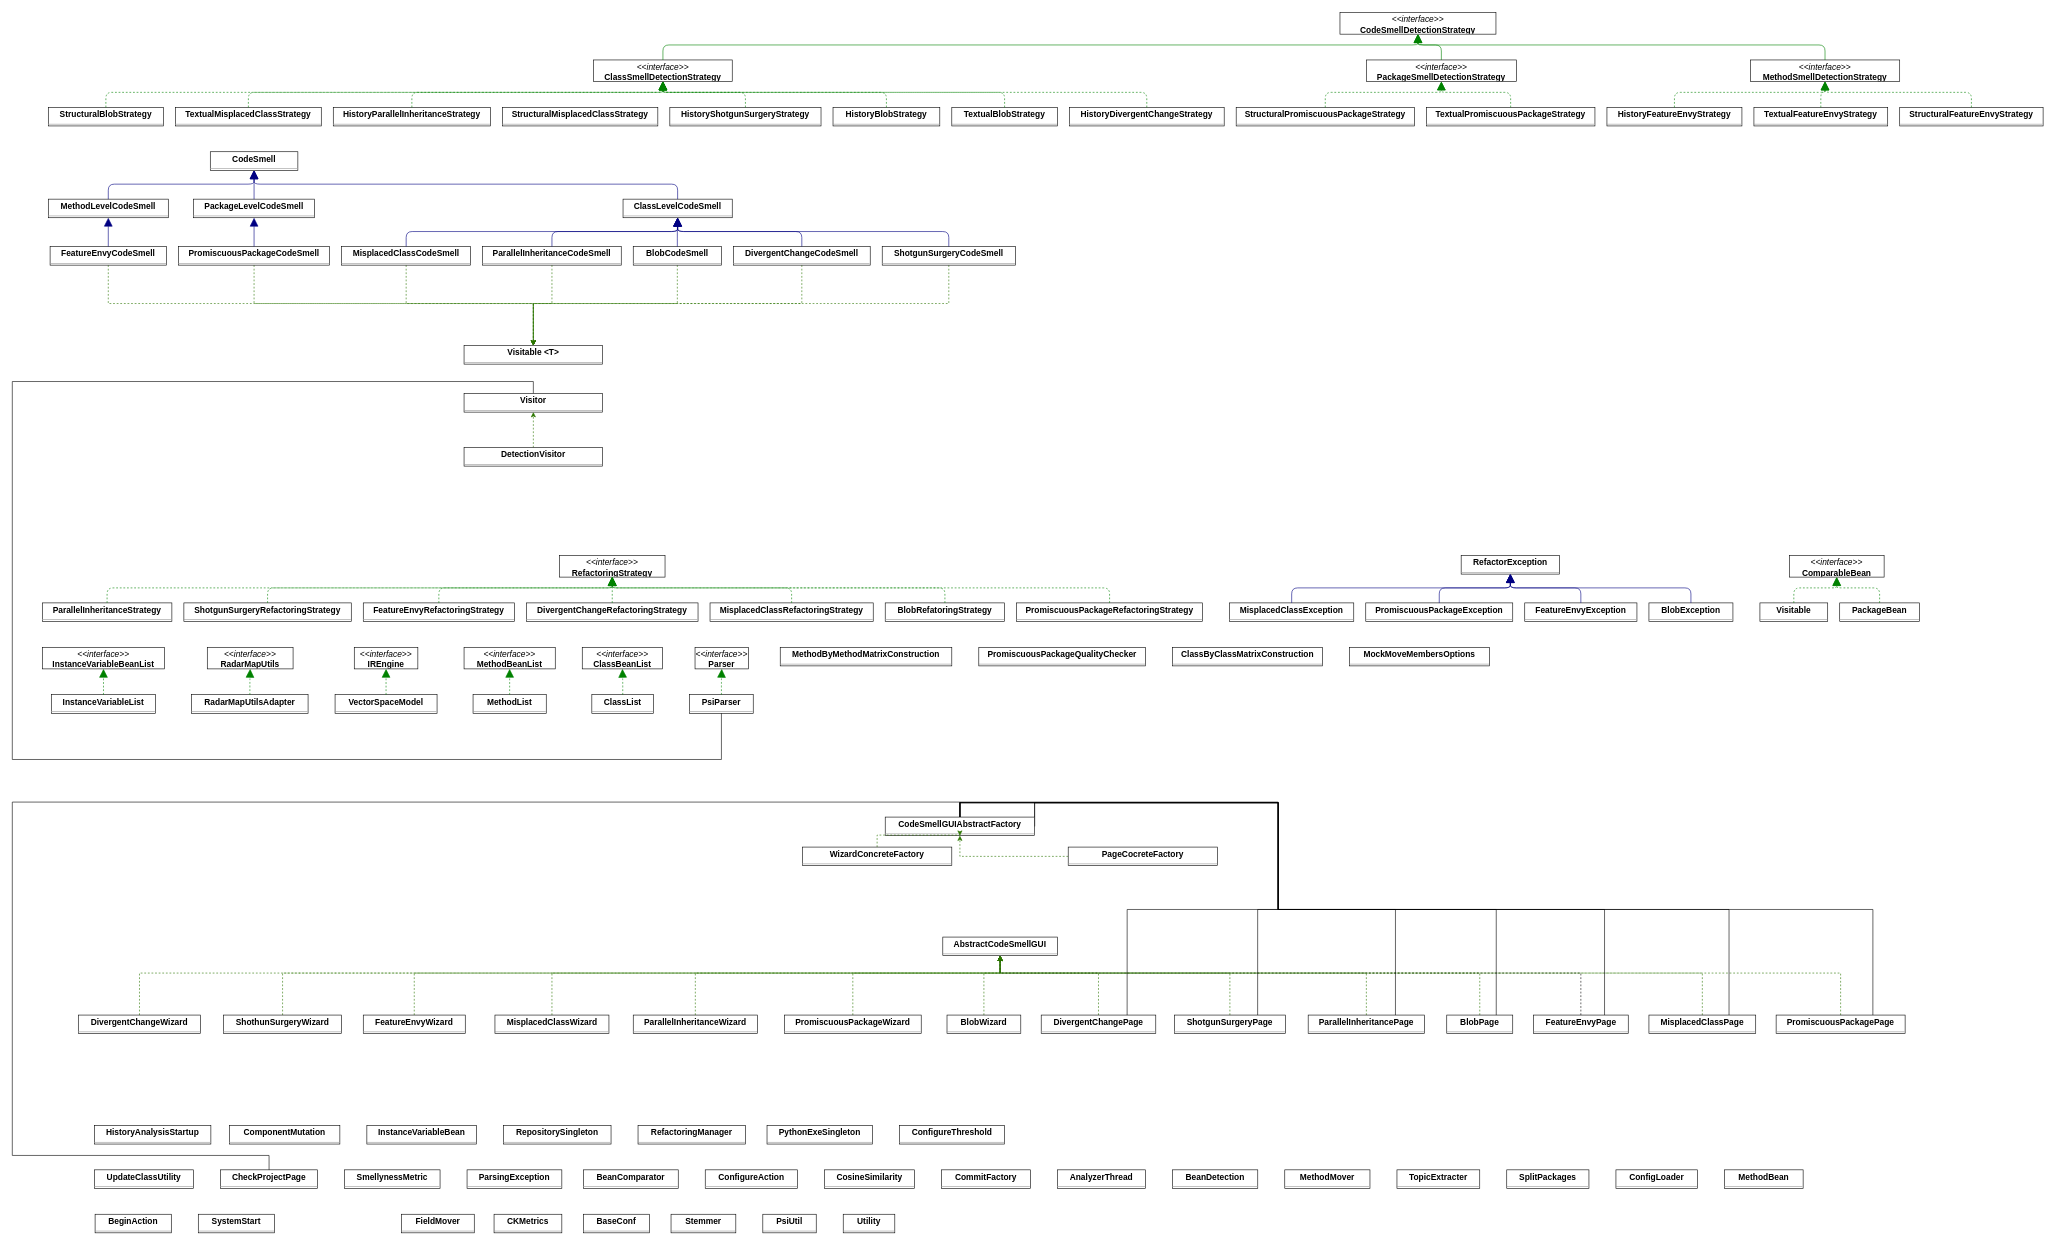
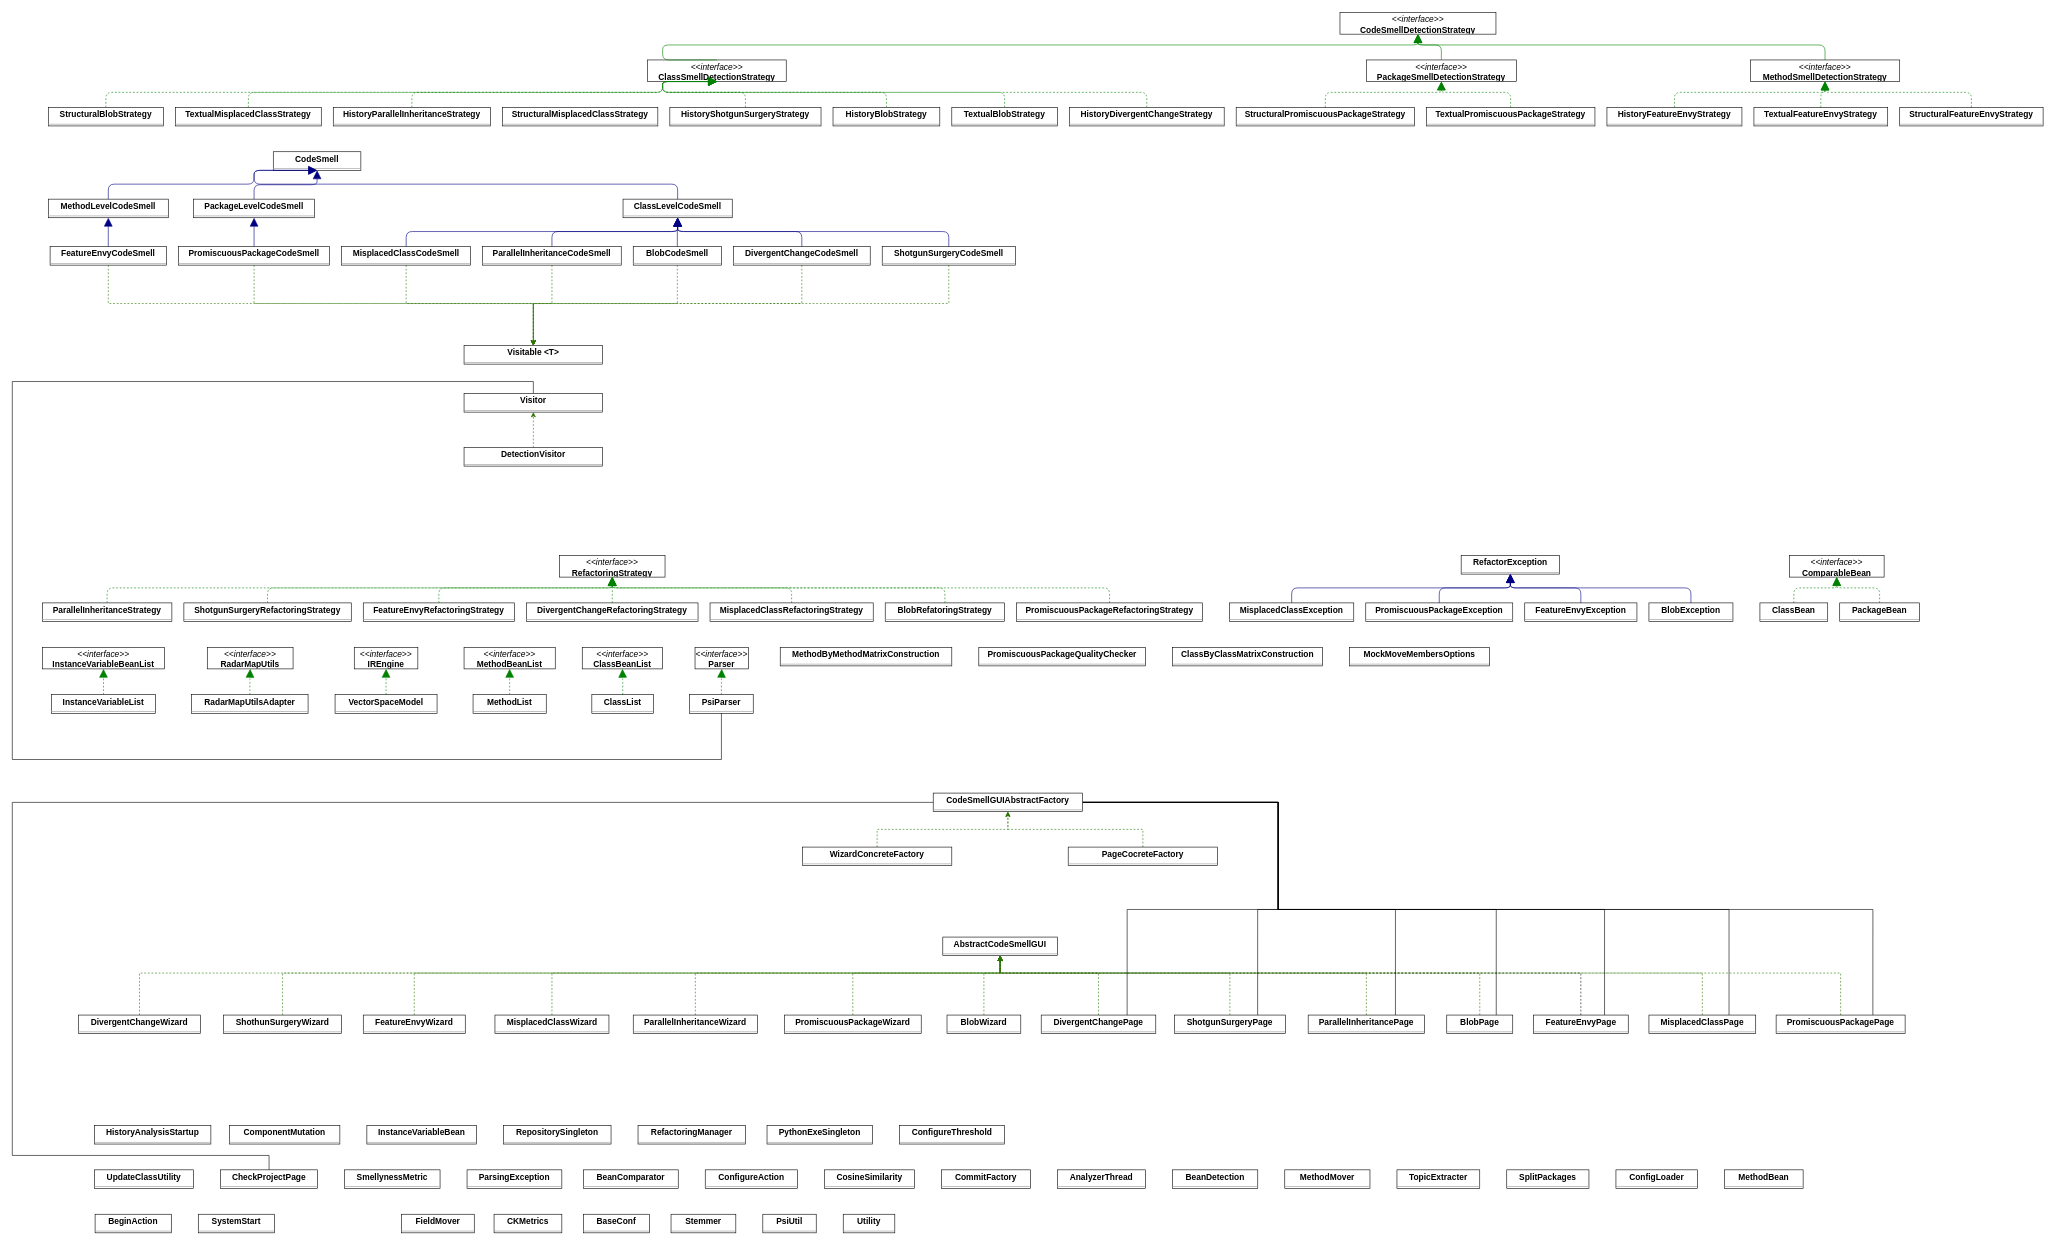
node "<<interface>> ClassSmellDetectionStrategy": moved (663, 71) -> (717, 71)
node "CodeSmell": moved (254, 161) -> (317, 161)
node "Visitable": label "Visitable" -> "ClassBean"
node "CodeSmellGUIAbstractFactory": moved (960, 826) -> (1008, 802)
